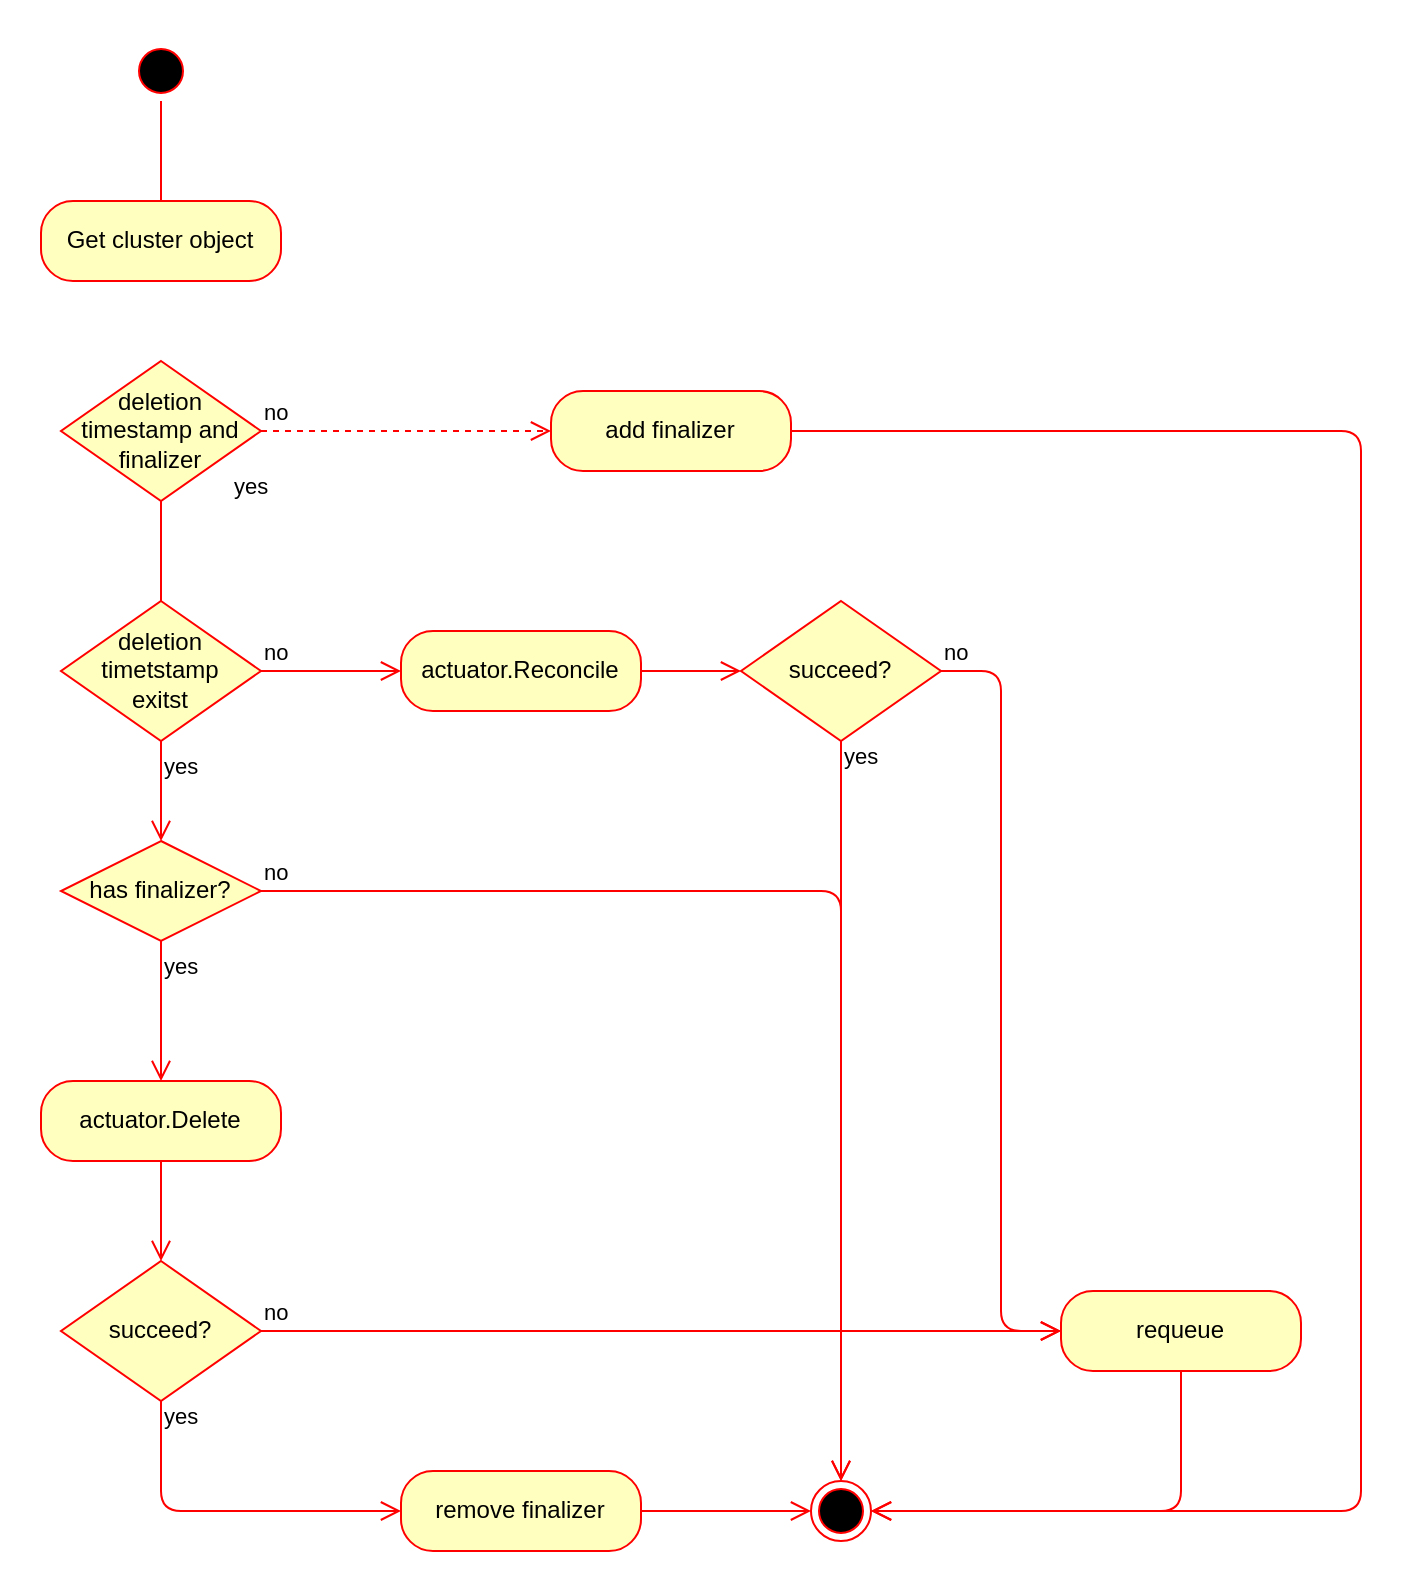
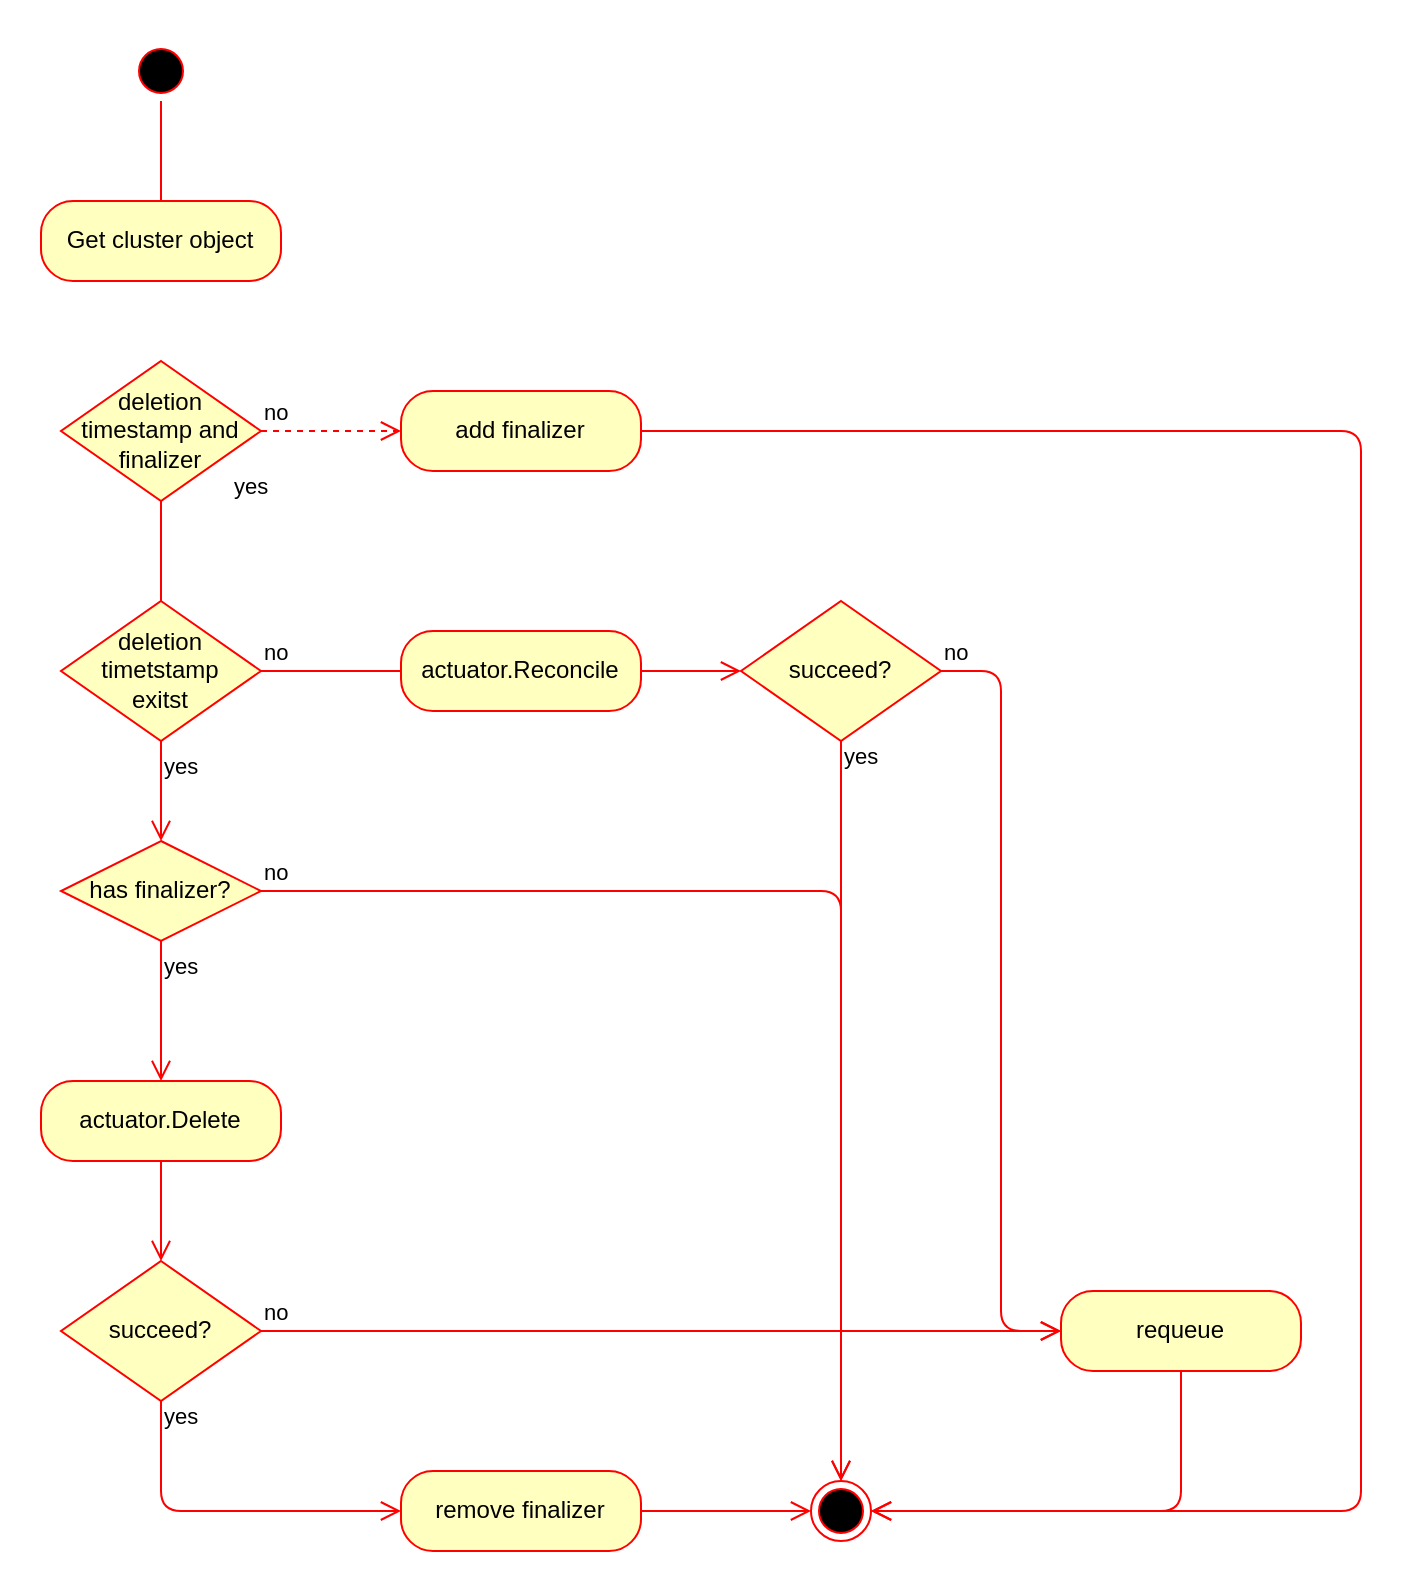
node "add finalizer": moved (671, 431) -> (521, 431)
edge "deletion timetstamp exitst" -> "actuator.Reconcile": arrowhead open -> none
